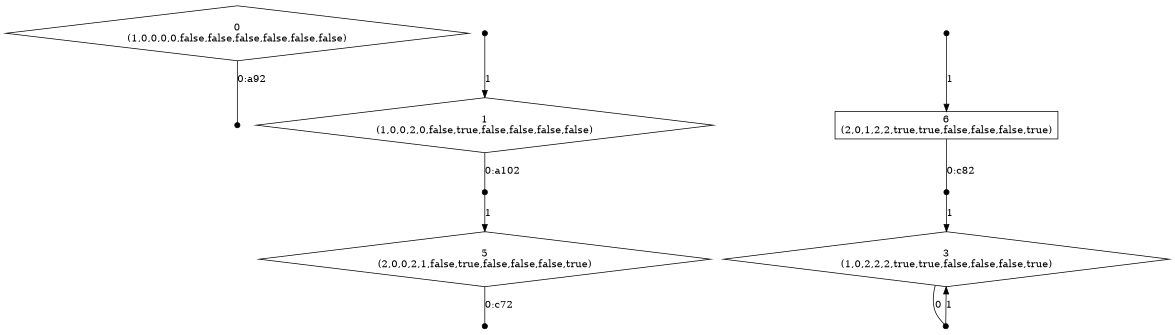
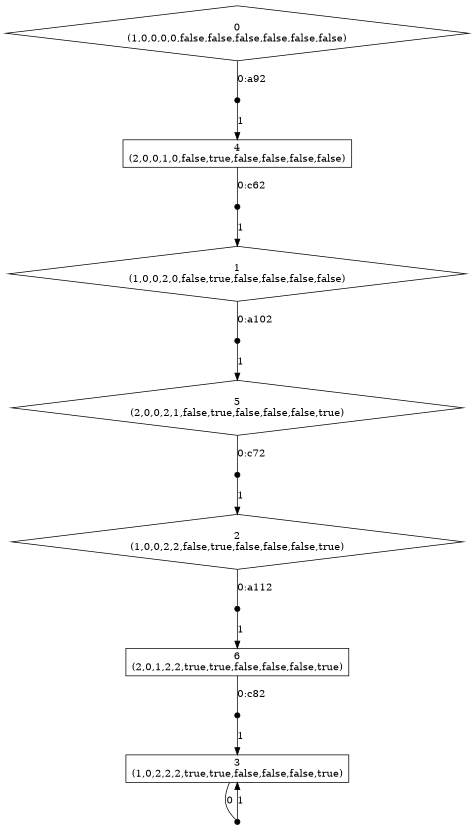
node "4 (2,0,0,1,0,false,true,false,false,false,false)": added
node "3 (1,0,2,2,2,true,true,false,false,false,true)": shape diamond -> box
node "2 (1,0,0,2,2,false,true,false,false,false,true)": added
